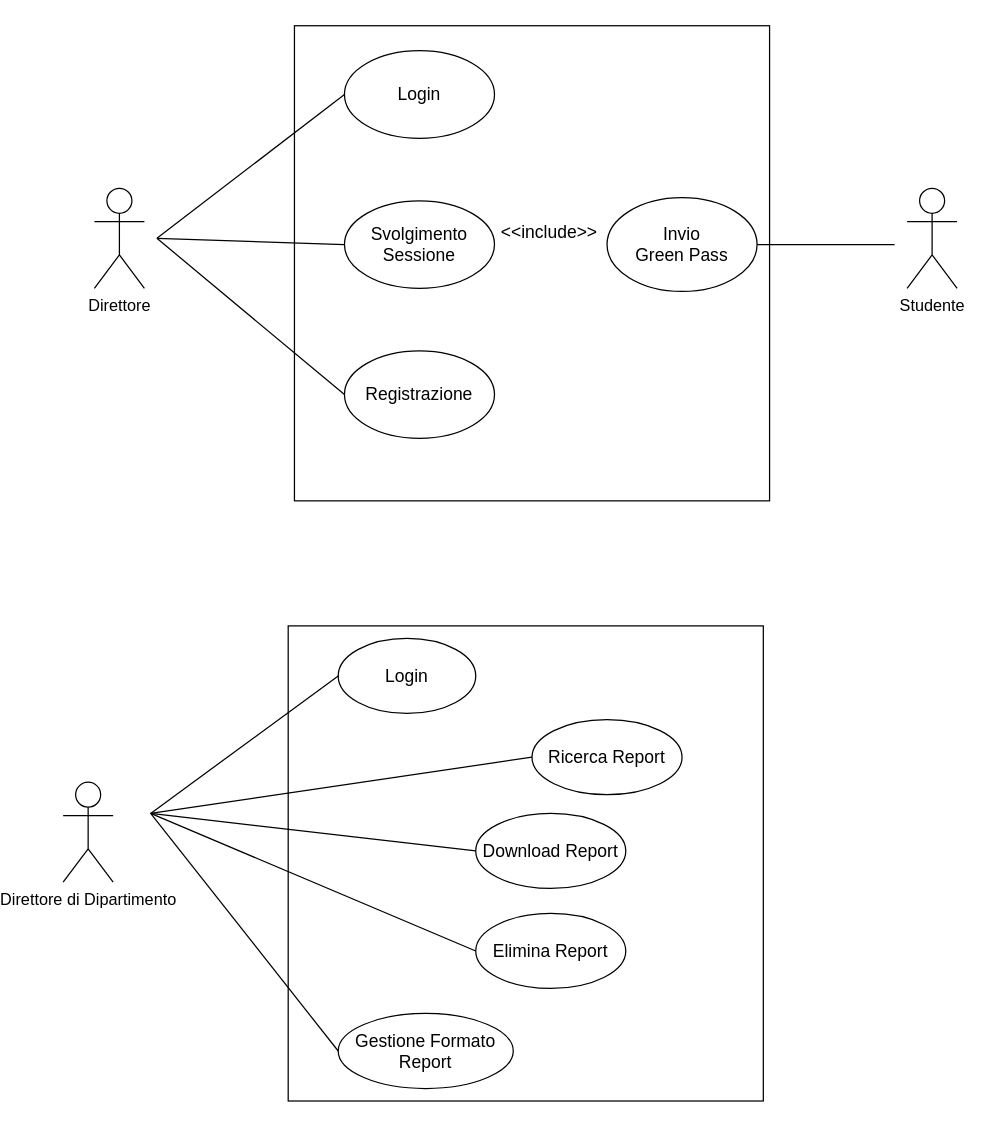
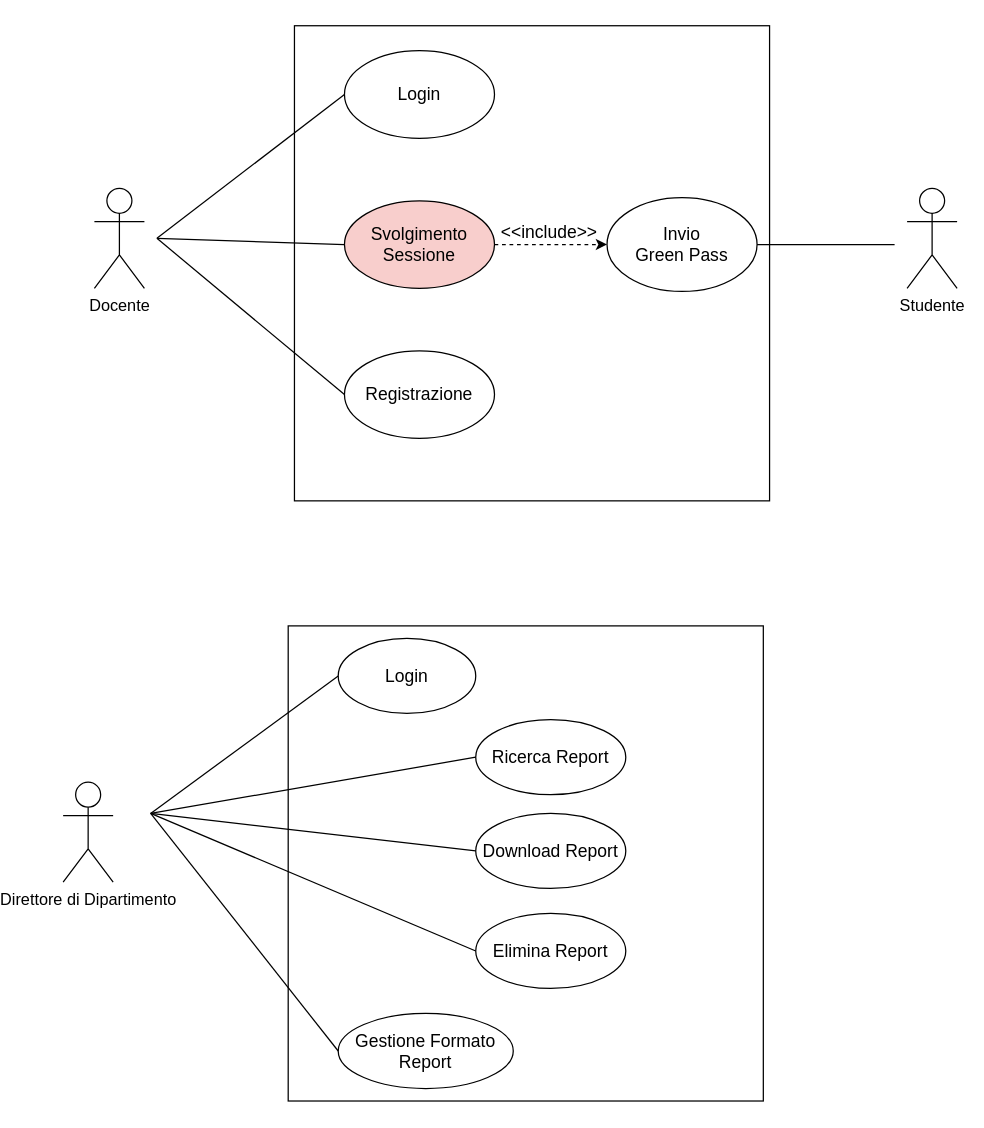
node "Svolgimento Sessione": fillcolor #ffffff -> #f8cecc
edge "Svolgimento Sessione" -> "Invio Green Pass": added
node "Direttore": label "Direttore" -> "Docente"
node "Ricerca Report": moved (607, 757) -> (551, 757)
